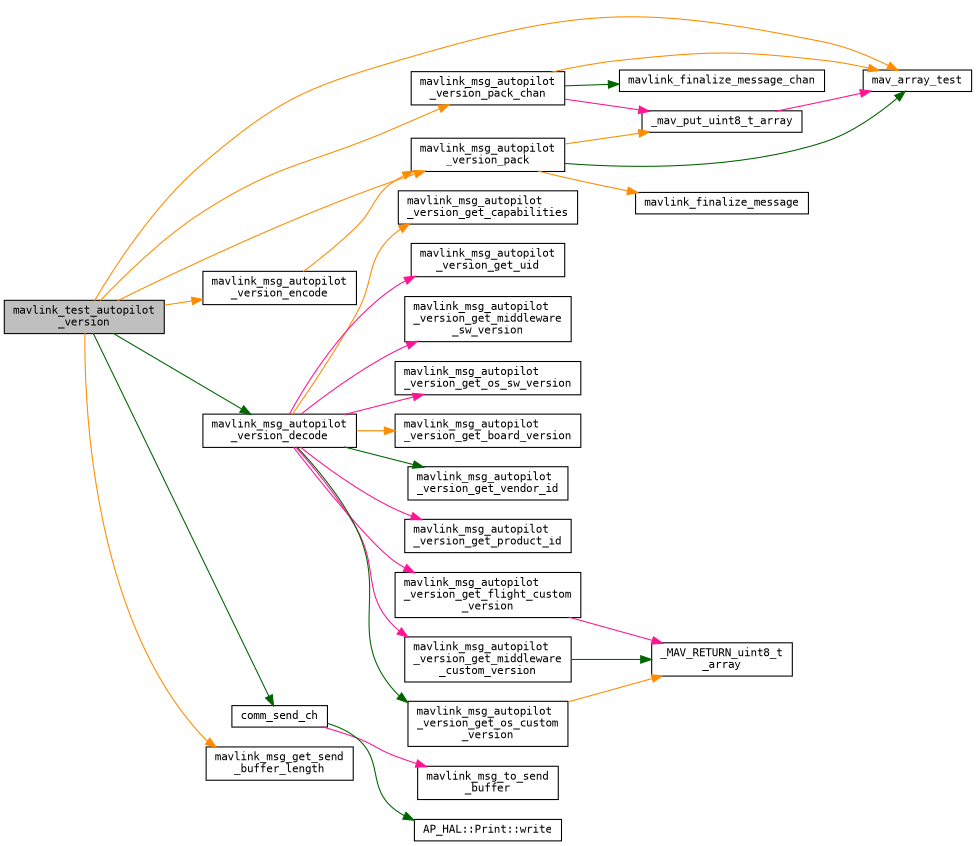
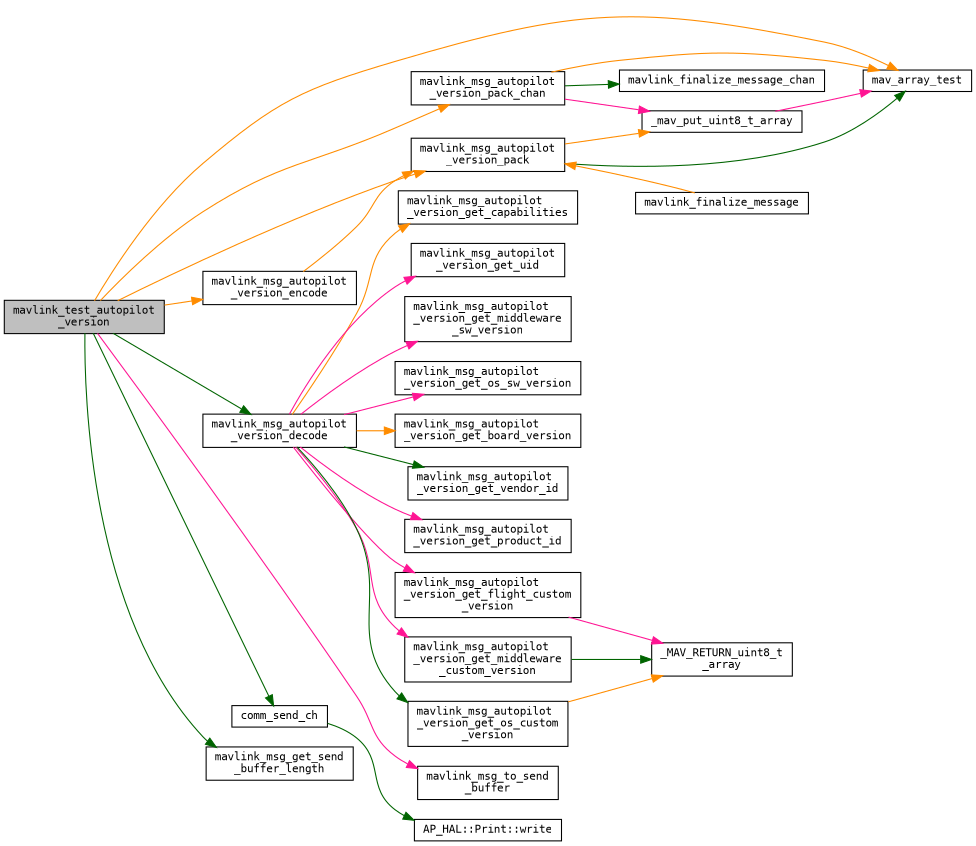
edge "mavlink_msg_autopilot _version_pack" -> "mavlink_finalize_message": reversed
edge "mavlink_test_autopilot _version" -> "mavlink_msg_get_send _buffer_length": color darkorange -> darkgreen
edge "comm_send_ch" -> "mavlink_msg_to_send _buffer": now "mavlink_test_autopilot _version" -> "mavlink_msg_to_send _buffer"
